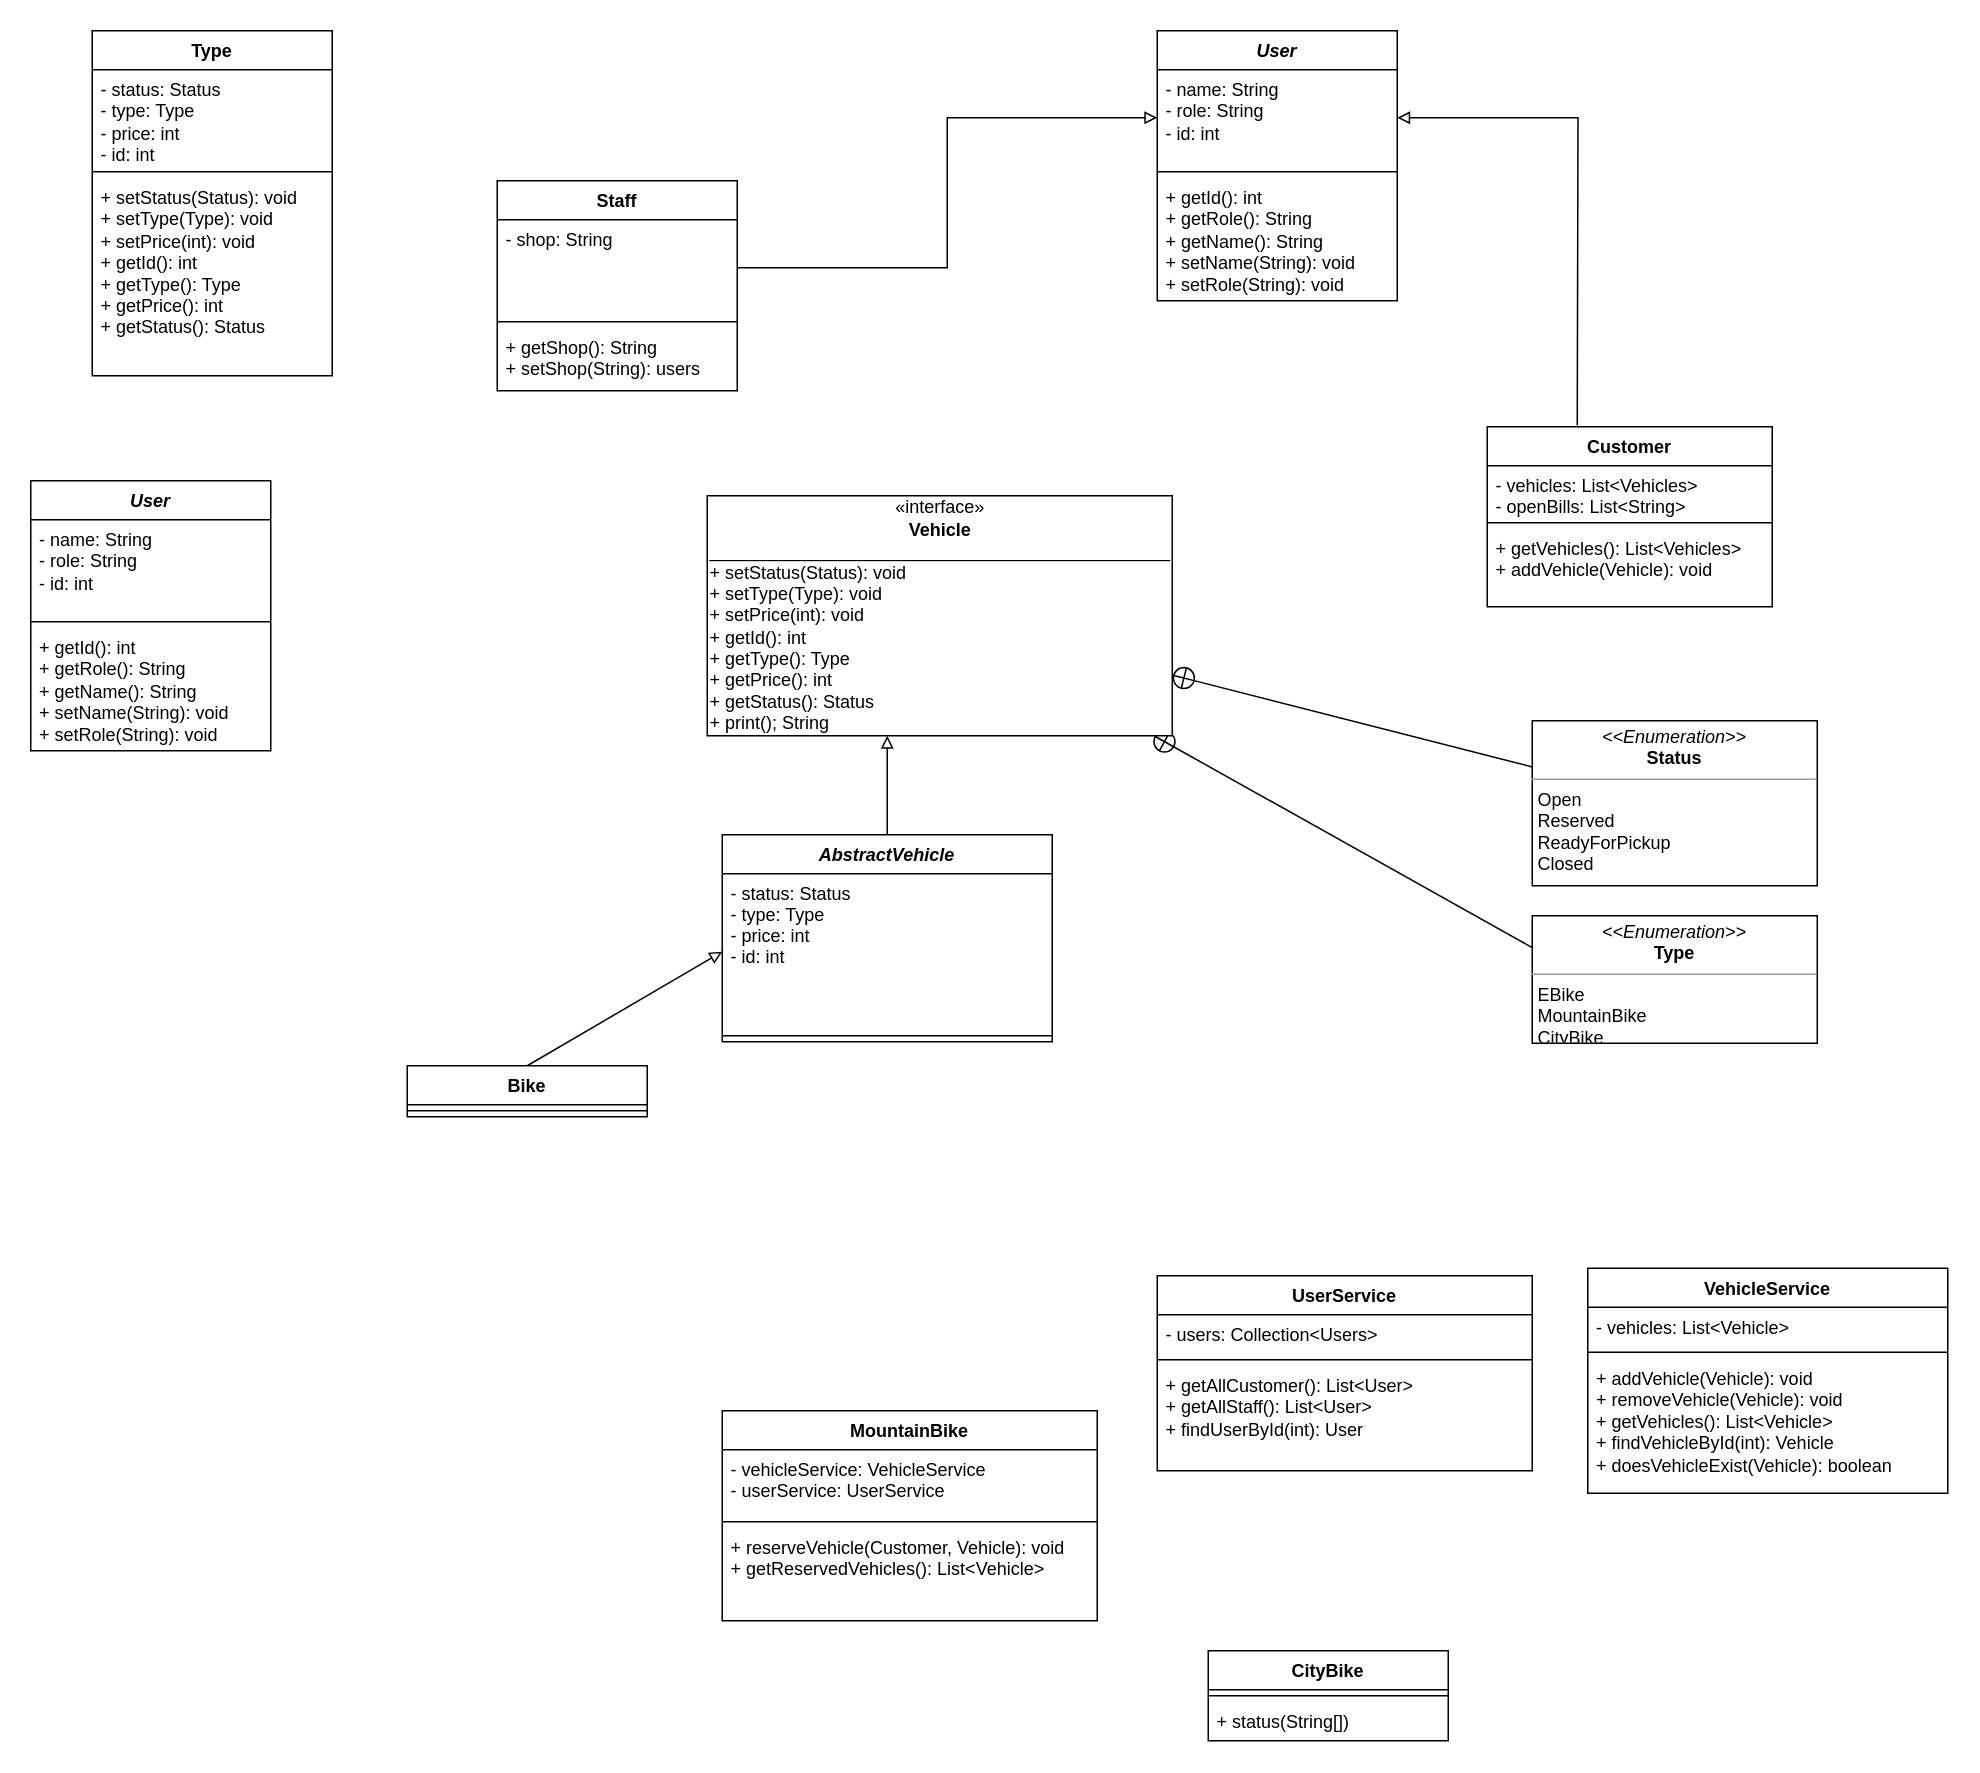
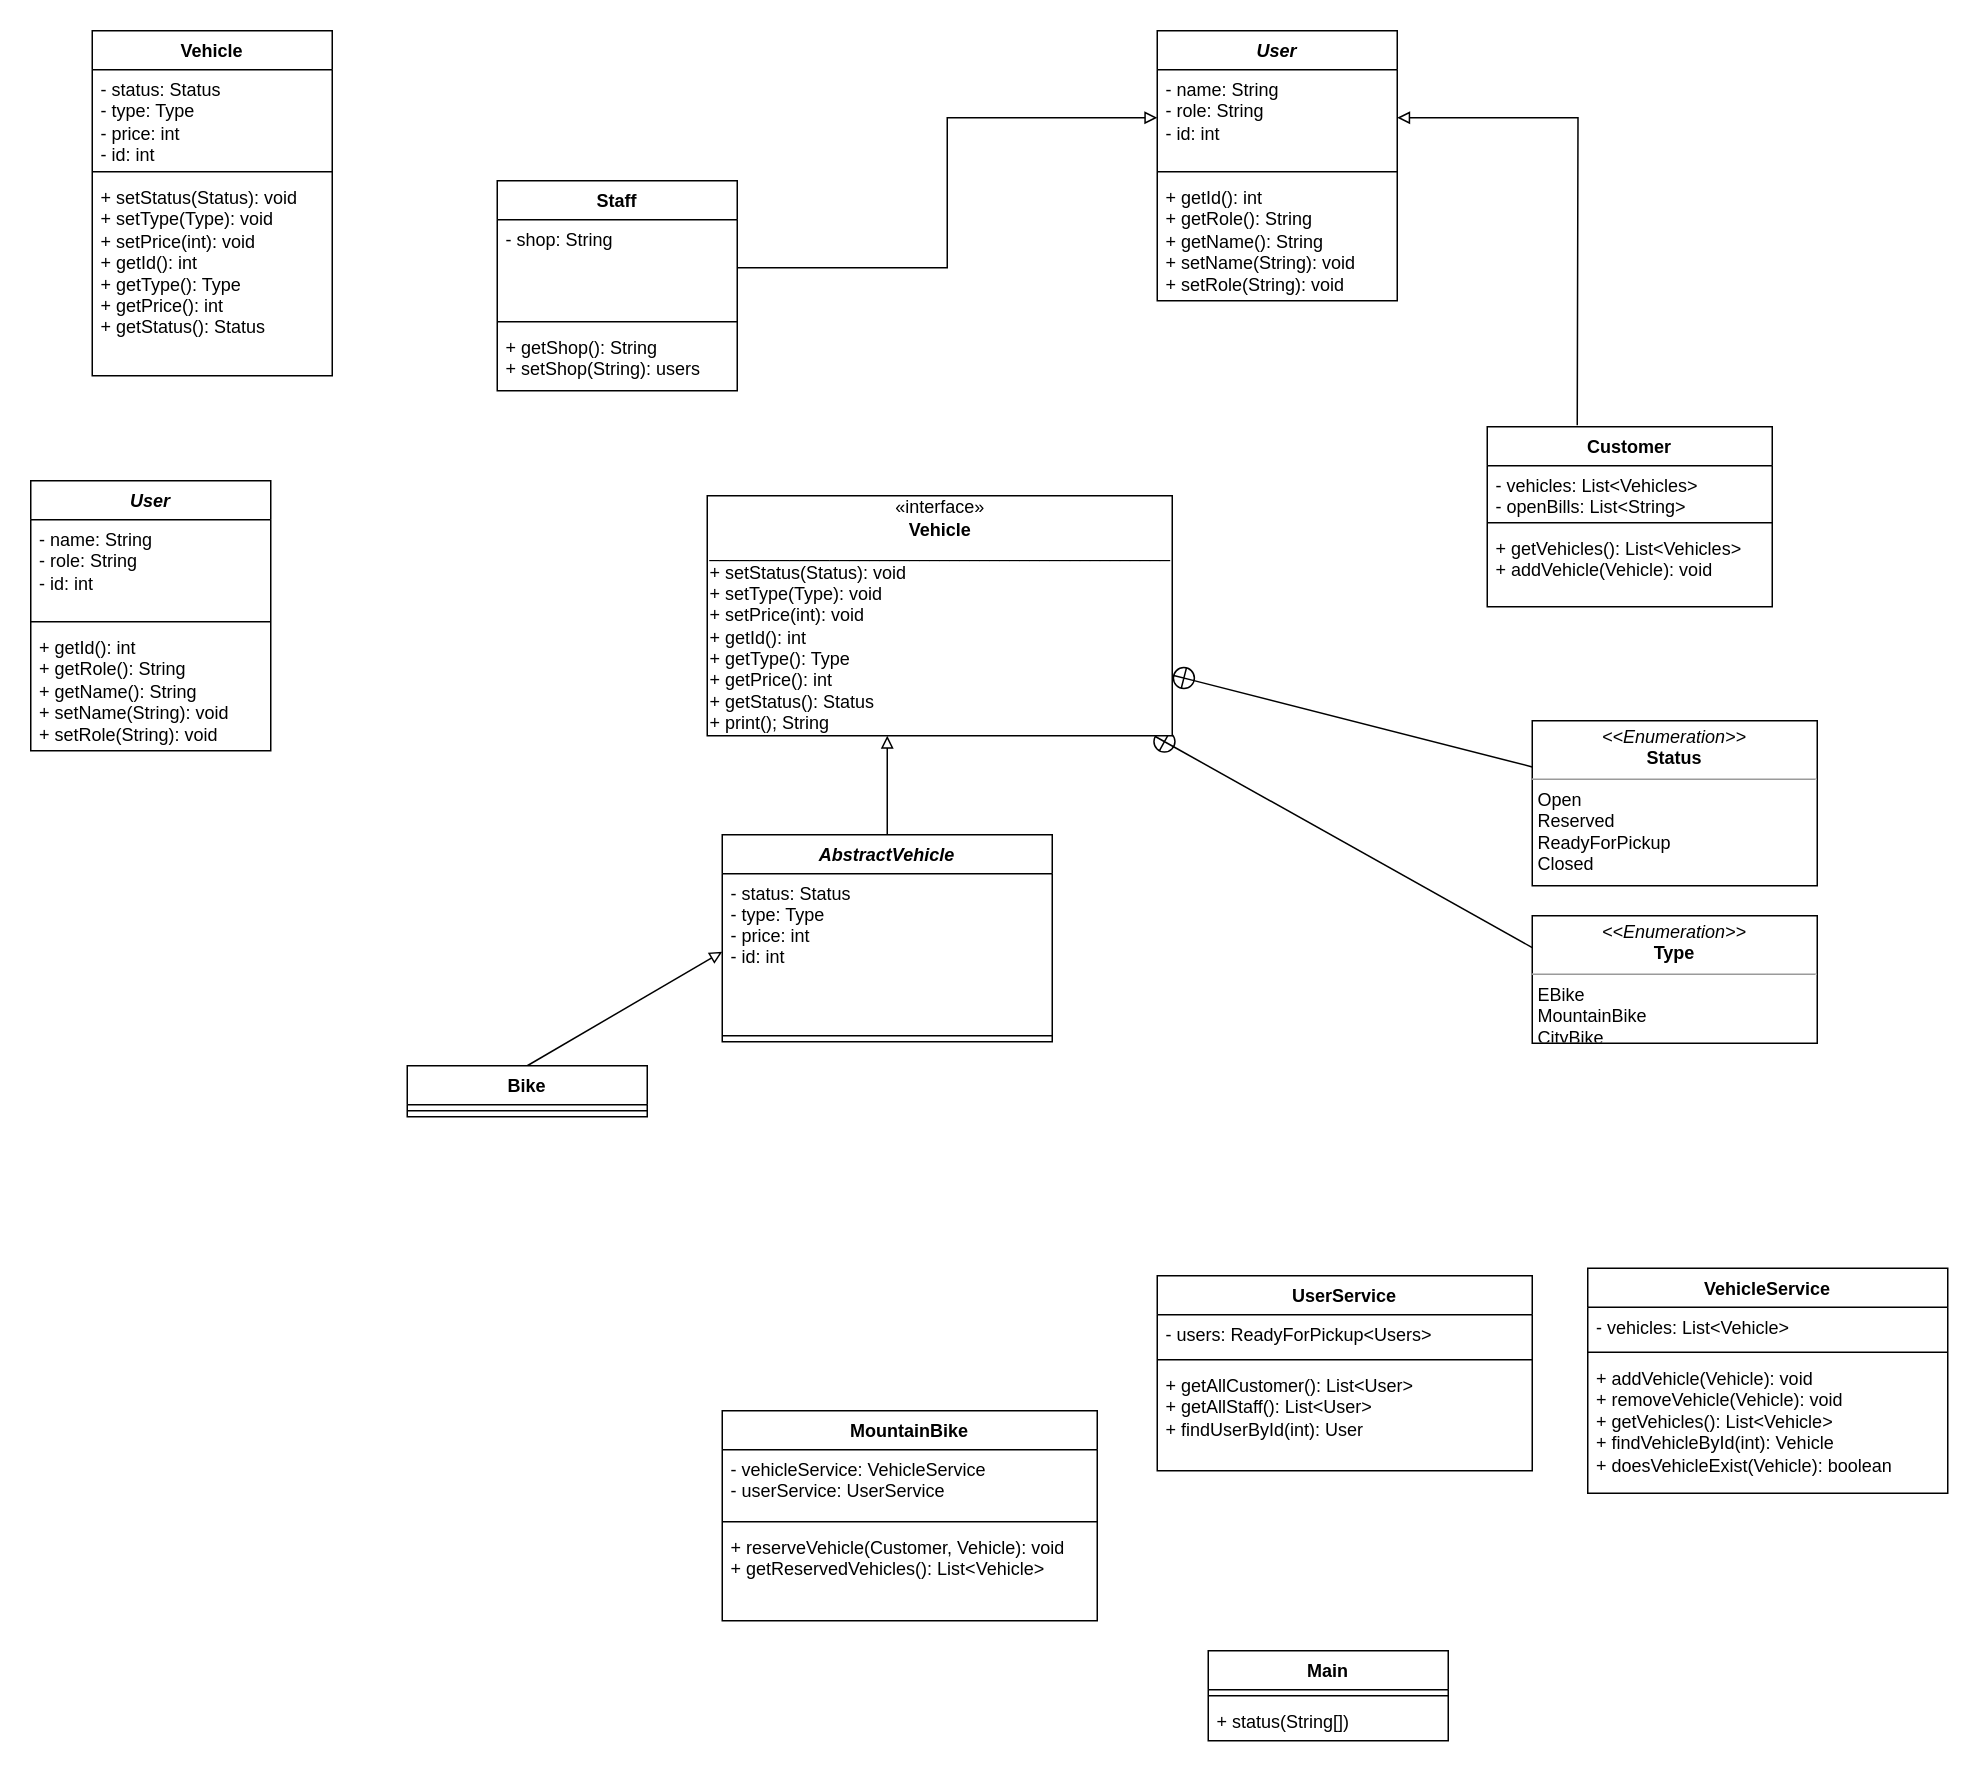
node "Type": label "Type" -> "Vehicle"
node "- users: Collection<Users>": label "- users: Collection<Users>" -> "- users: ReadyForPickup<Users>"
node "CityBike": label "CityBike" -> "Main"
